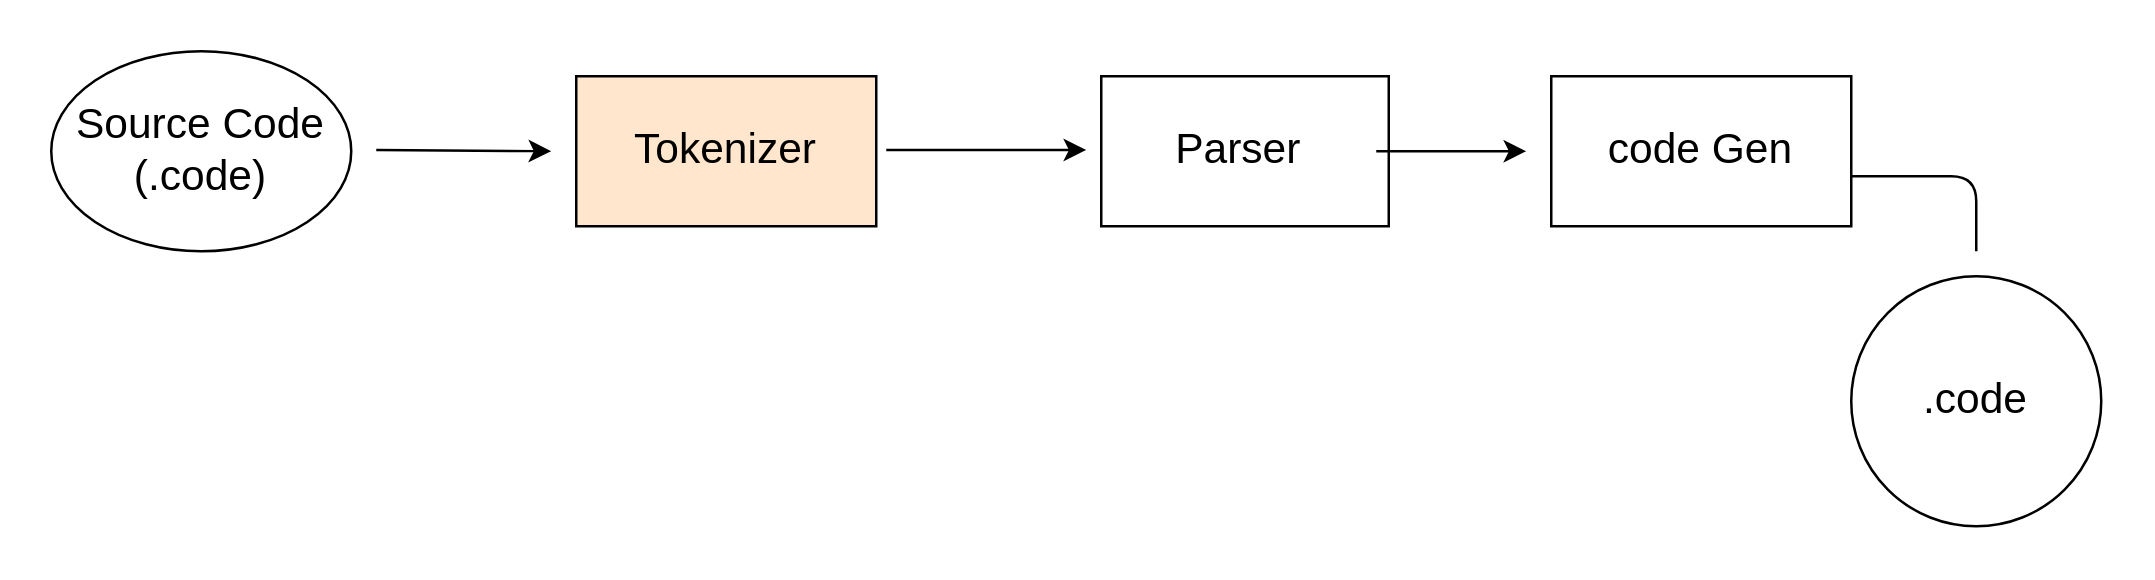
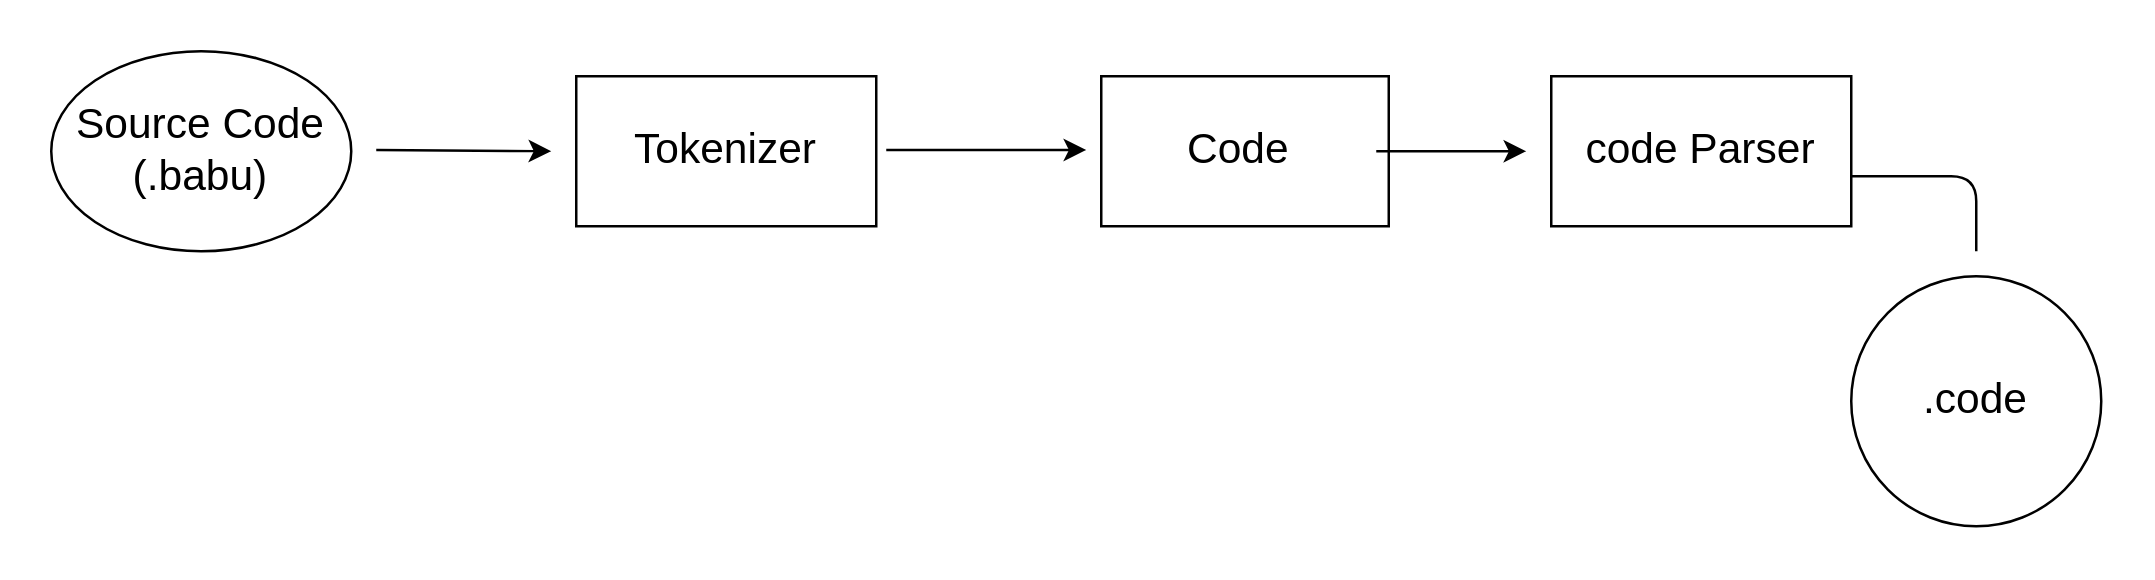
node "Source Code (.code)": label "Source Code (.code)" -> "Source Code (.babu)"
node "Tokenizer": fillcolor #ffe6cc -> #ffffff
node "Parser": label "Parser" -> "Code"
node "code Gen": label "code Gen" -> "code Parser"
